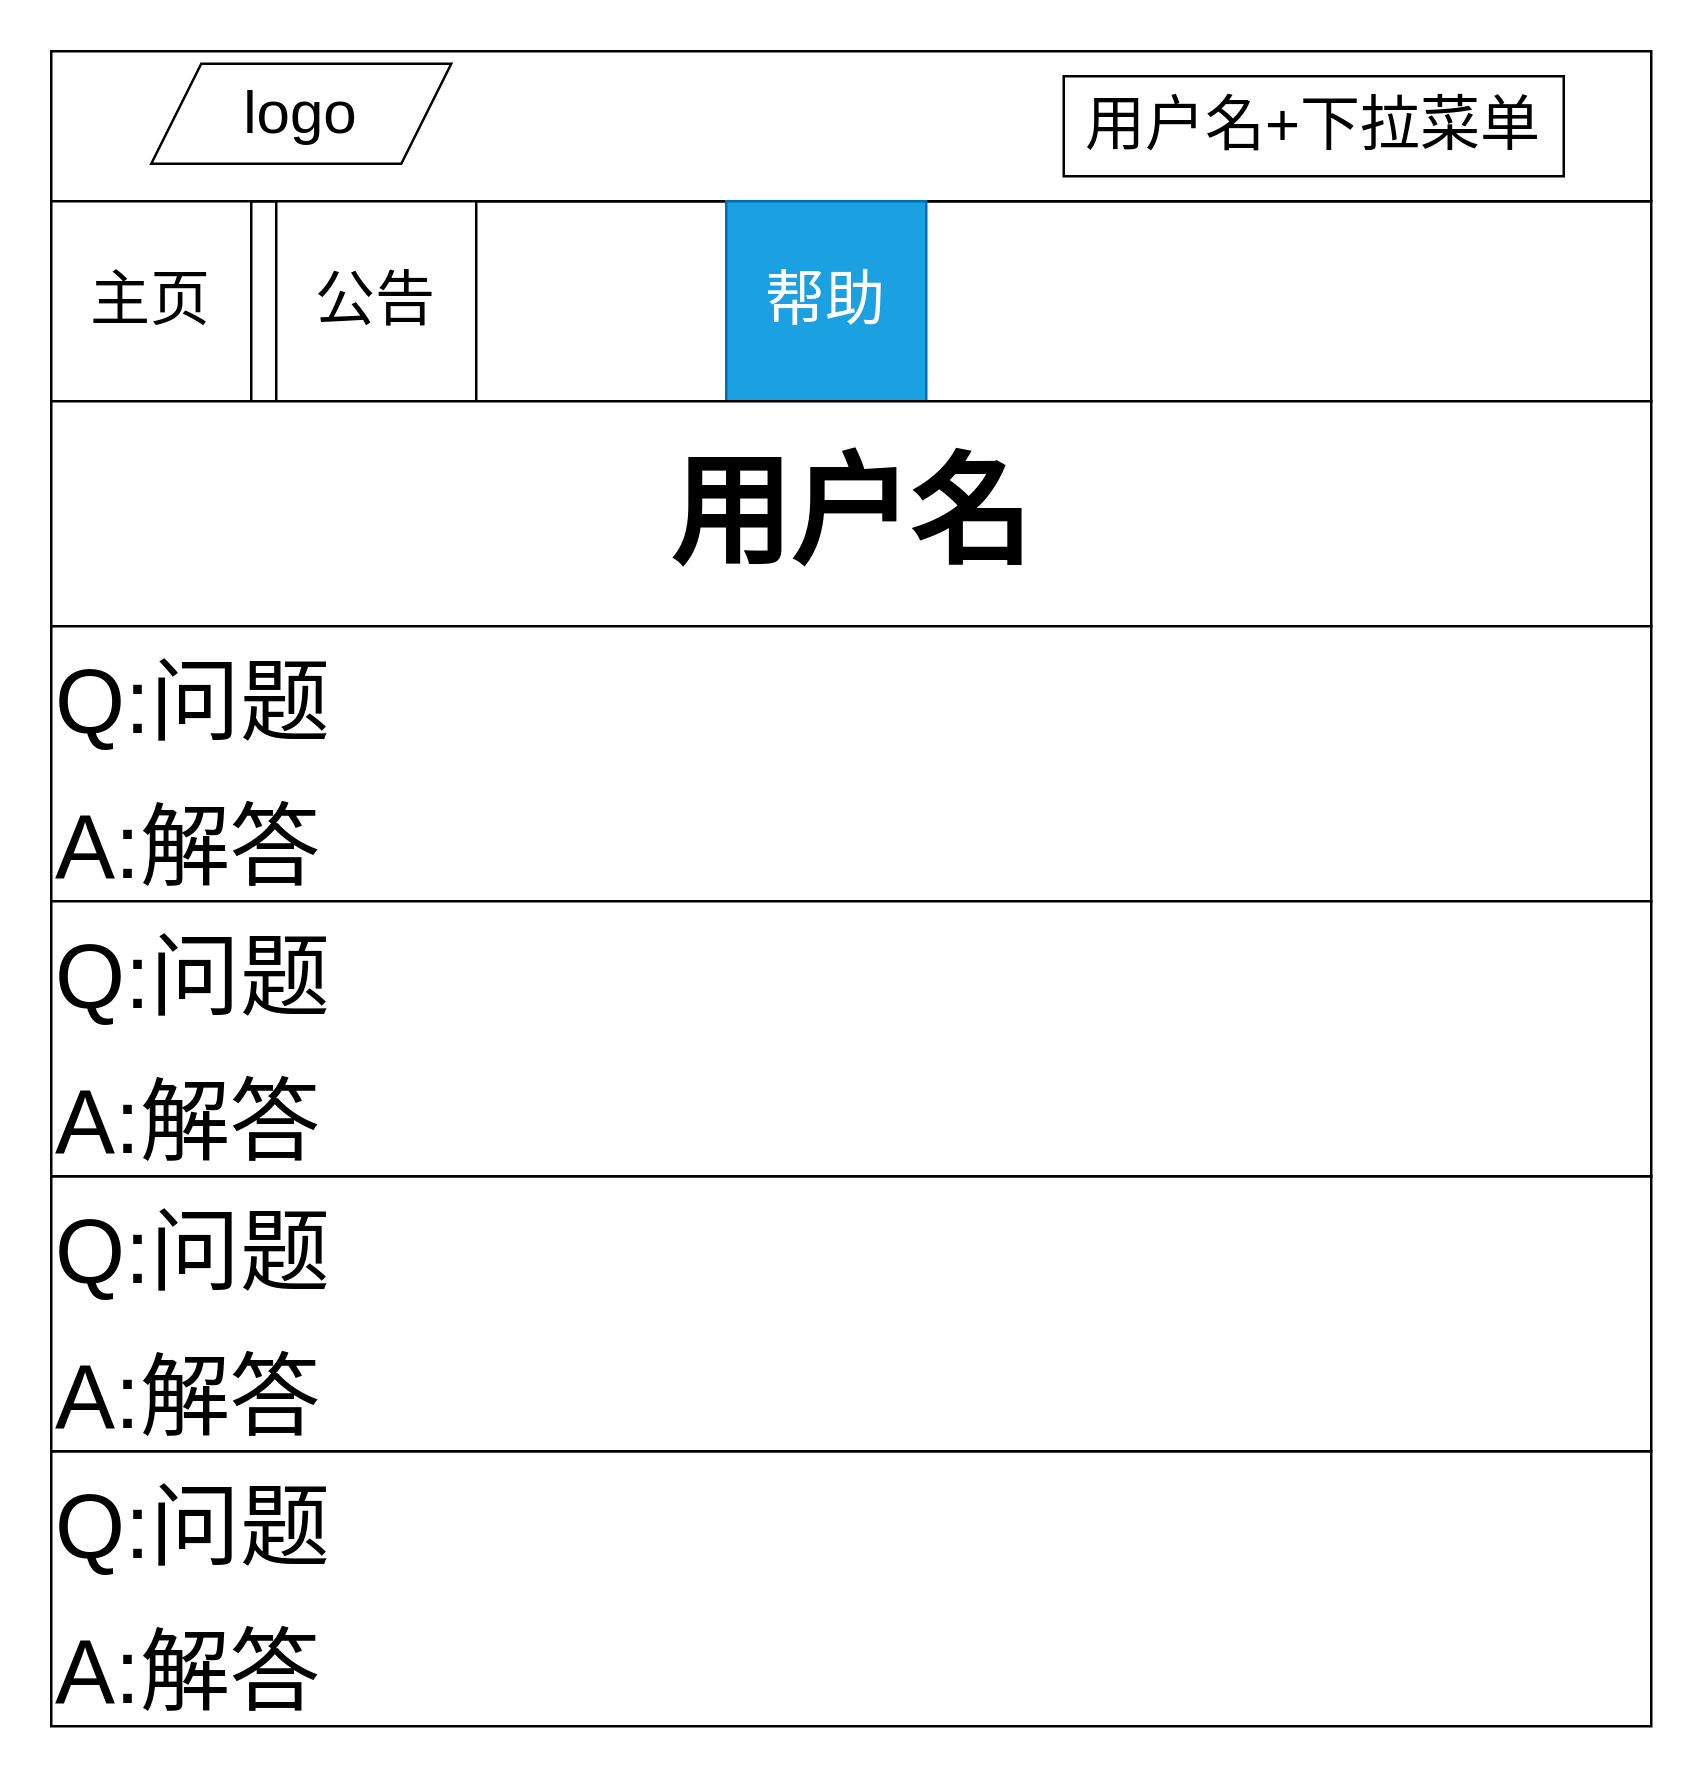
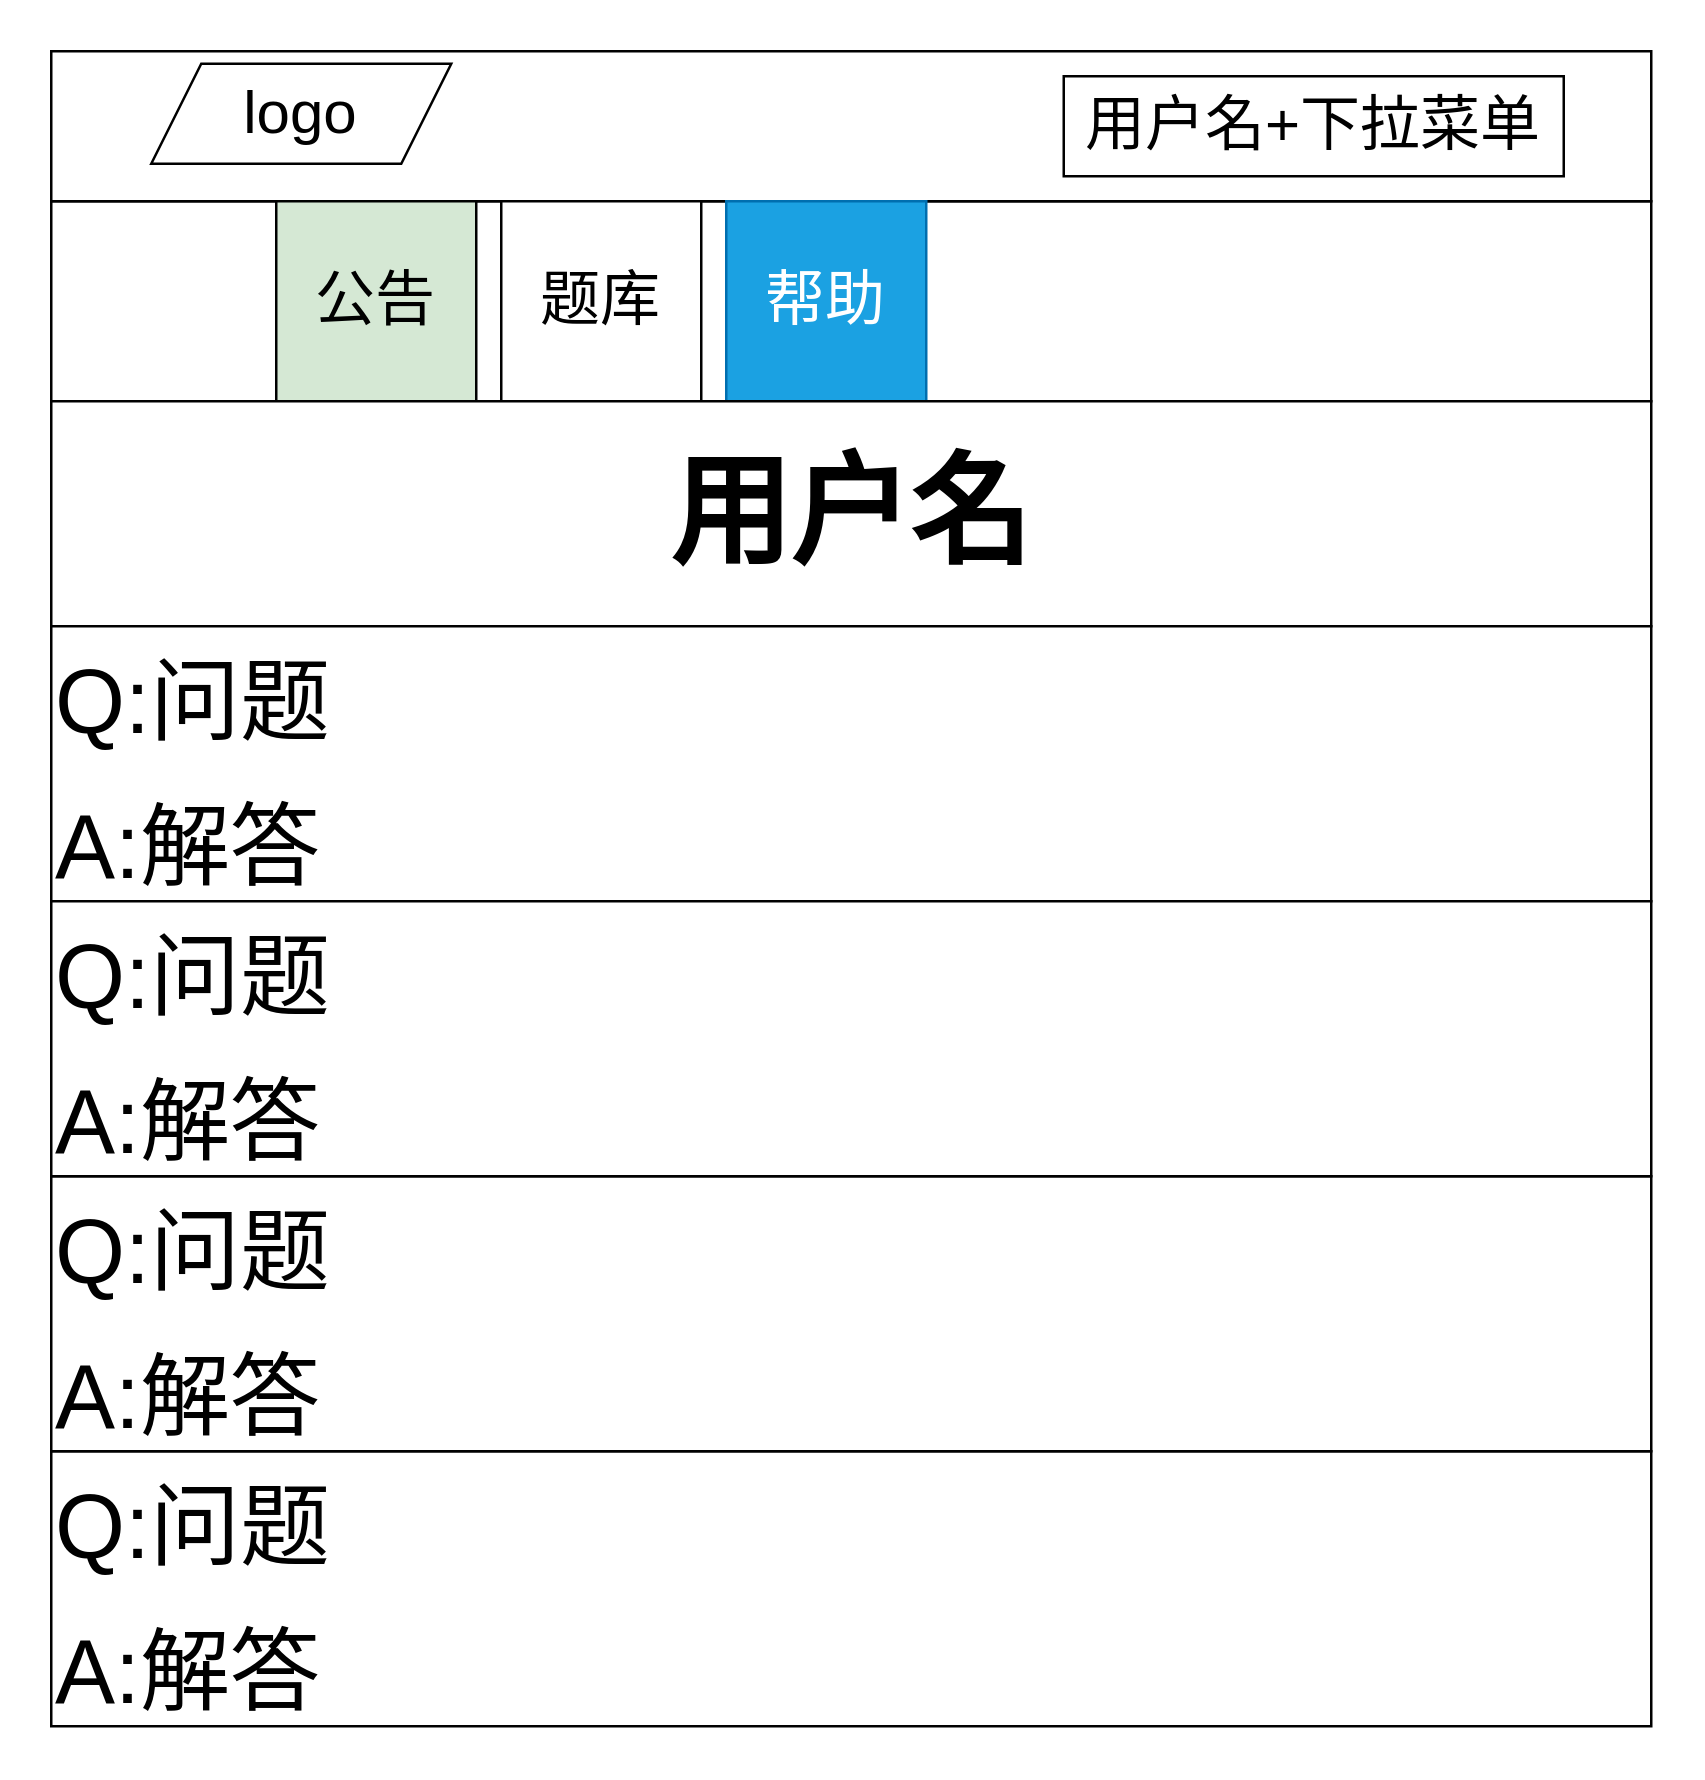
node "主页": removed
node "公告": fillcolor #ffffff -> #d5e8d4
node "题库": added
